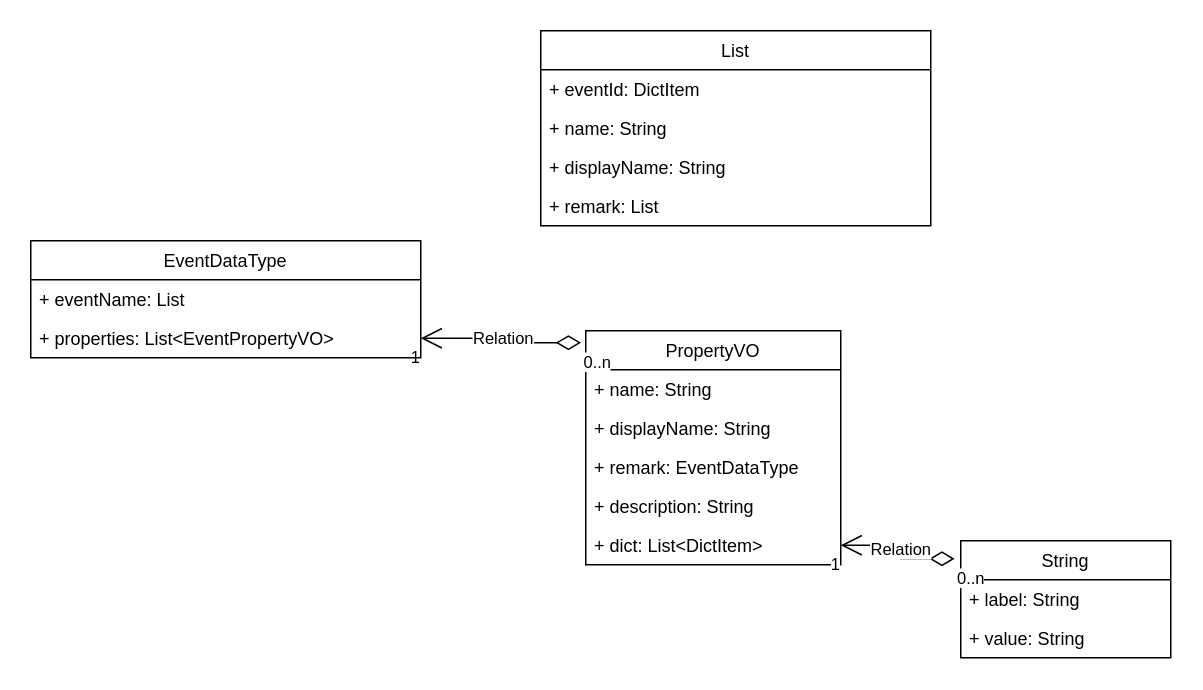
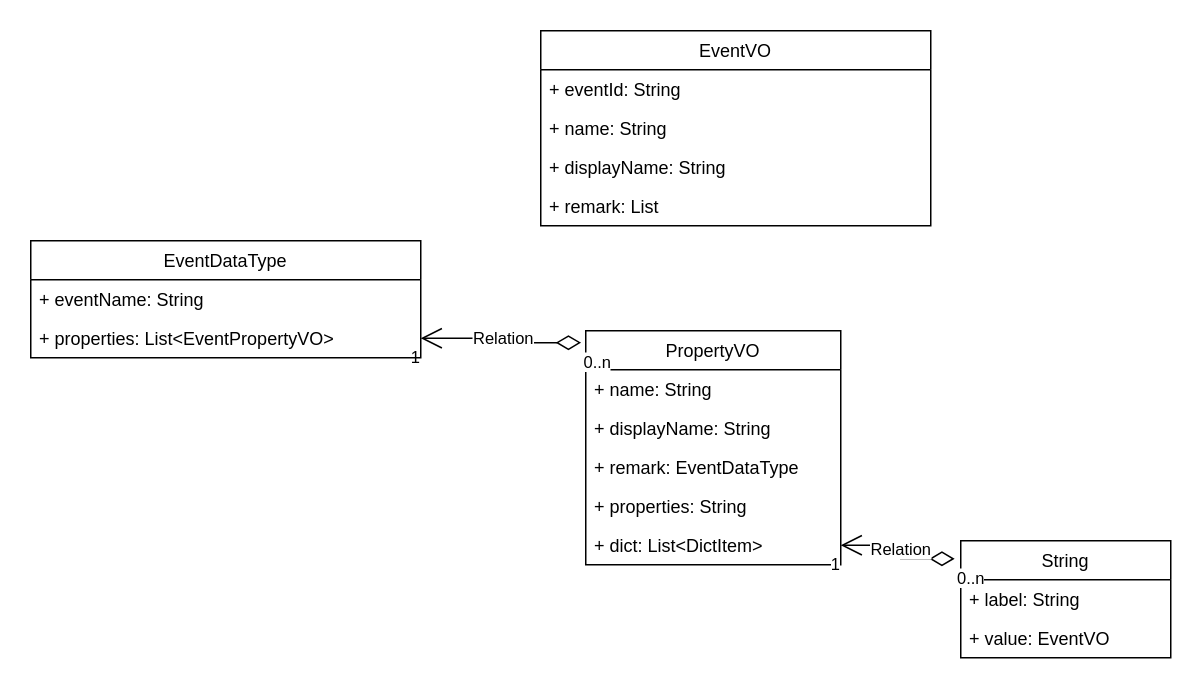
node "List": label "List" -> "EventVO"
node "+ eventId: DictItem": label "+ eventId: DictItem" -> "+ eventId: String"
node "+ eventName: List": label "+ eventName: List" -> "+ eventName: String"
node "+ description: String": label "+ description: String" -> "+ properties: String"
node "+ value: String": label "+ value: String" -> "+ value: EventVO"
